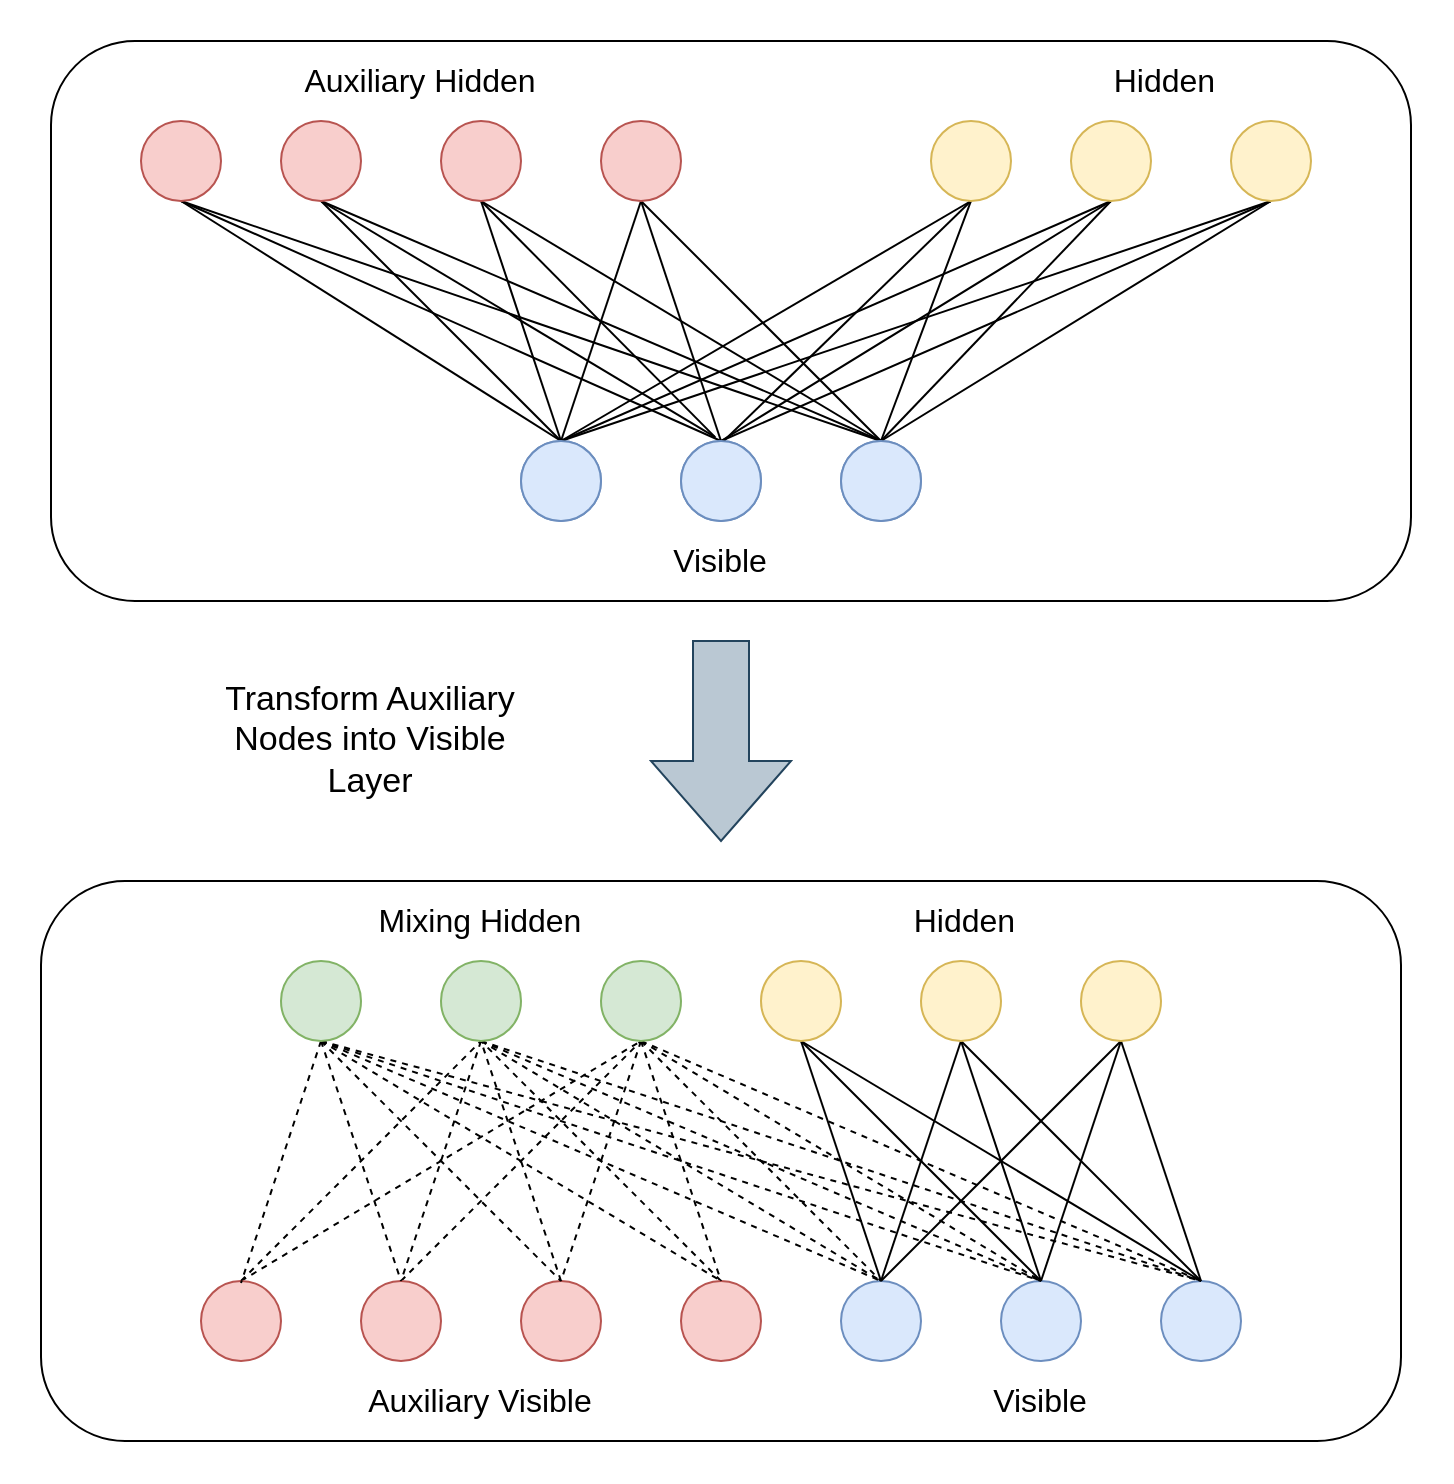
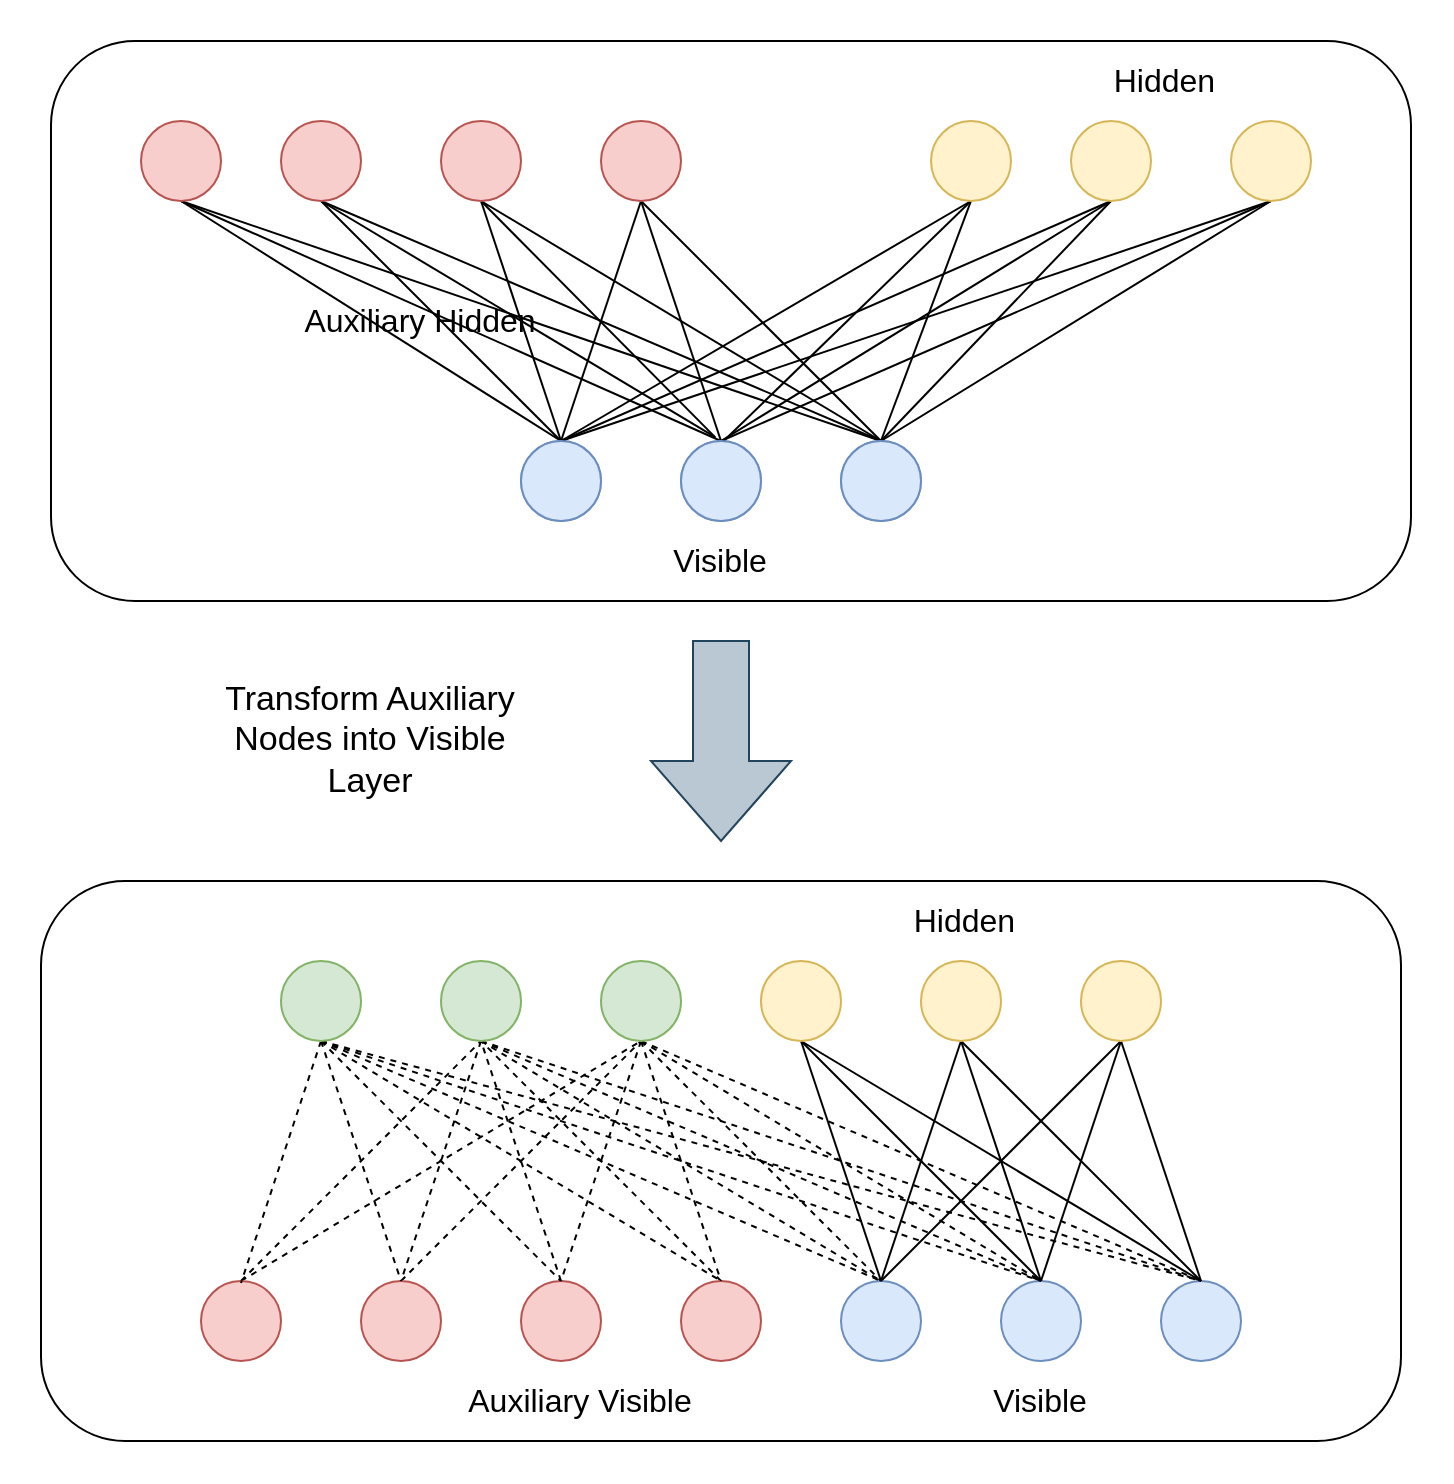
node "Auxiliary Hidden": moved (421, 81) -> (421, 321)
node "Mixing Hidden": removed
node "Auxiliary Visible": moved (481, 1401) -> (581, 1401)
